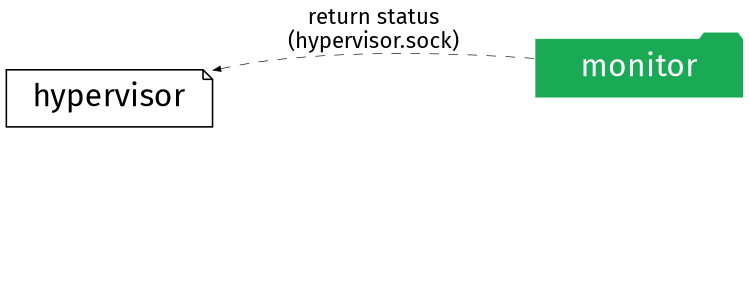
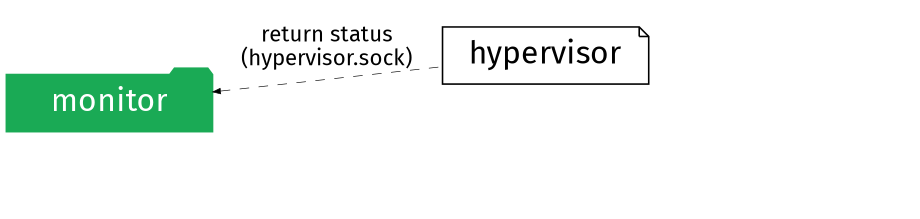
edge "monitor" -> "hypervisor": reversed
